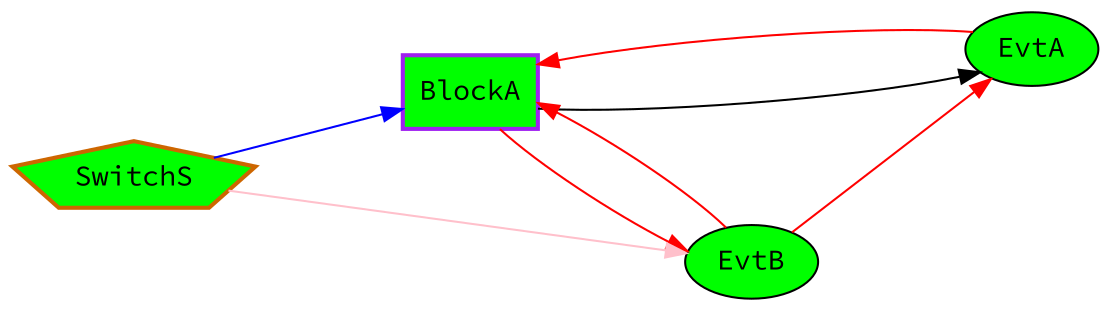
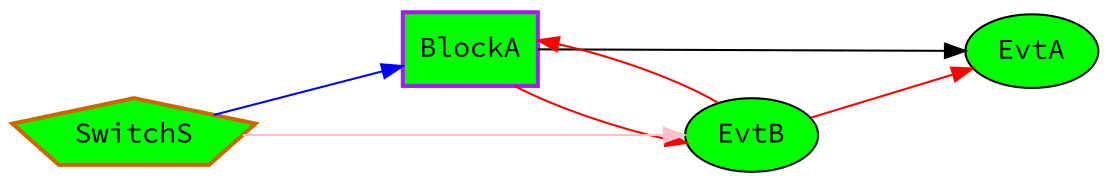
edge "EvtA" -> "BlockA": removed
